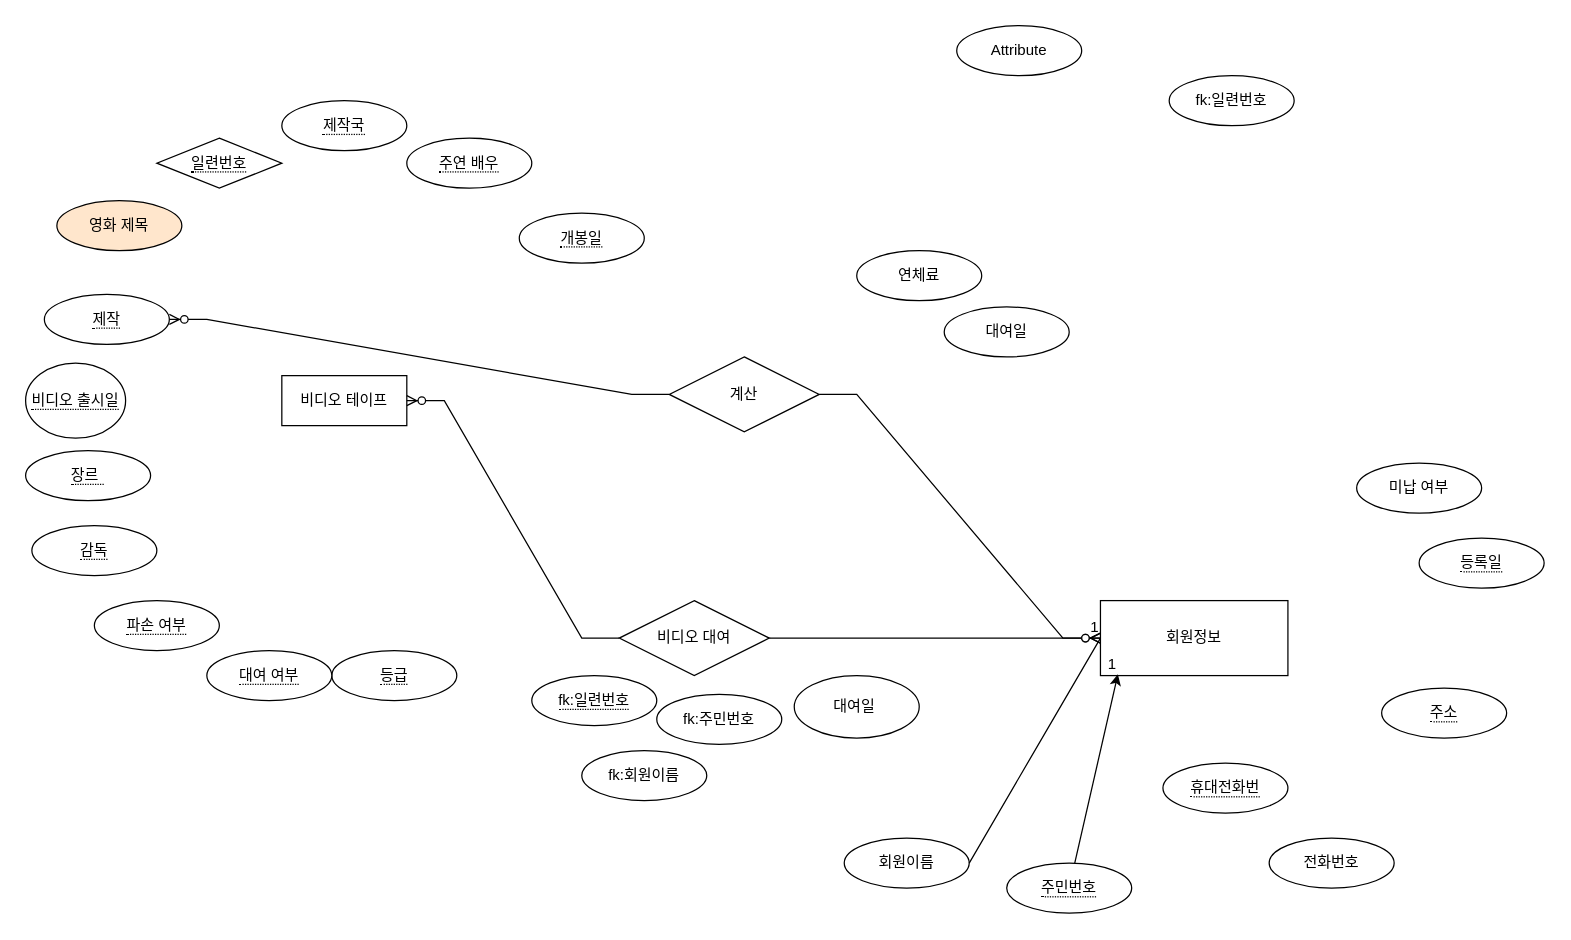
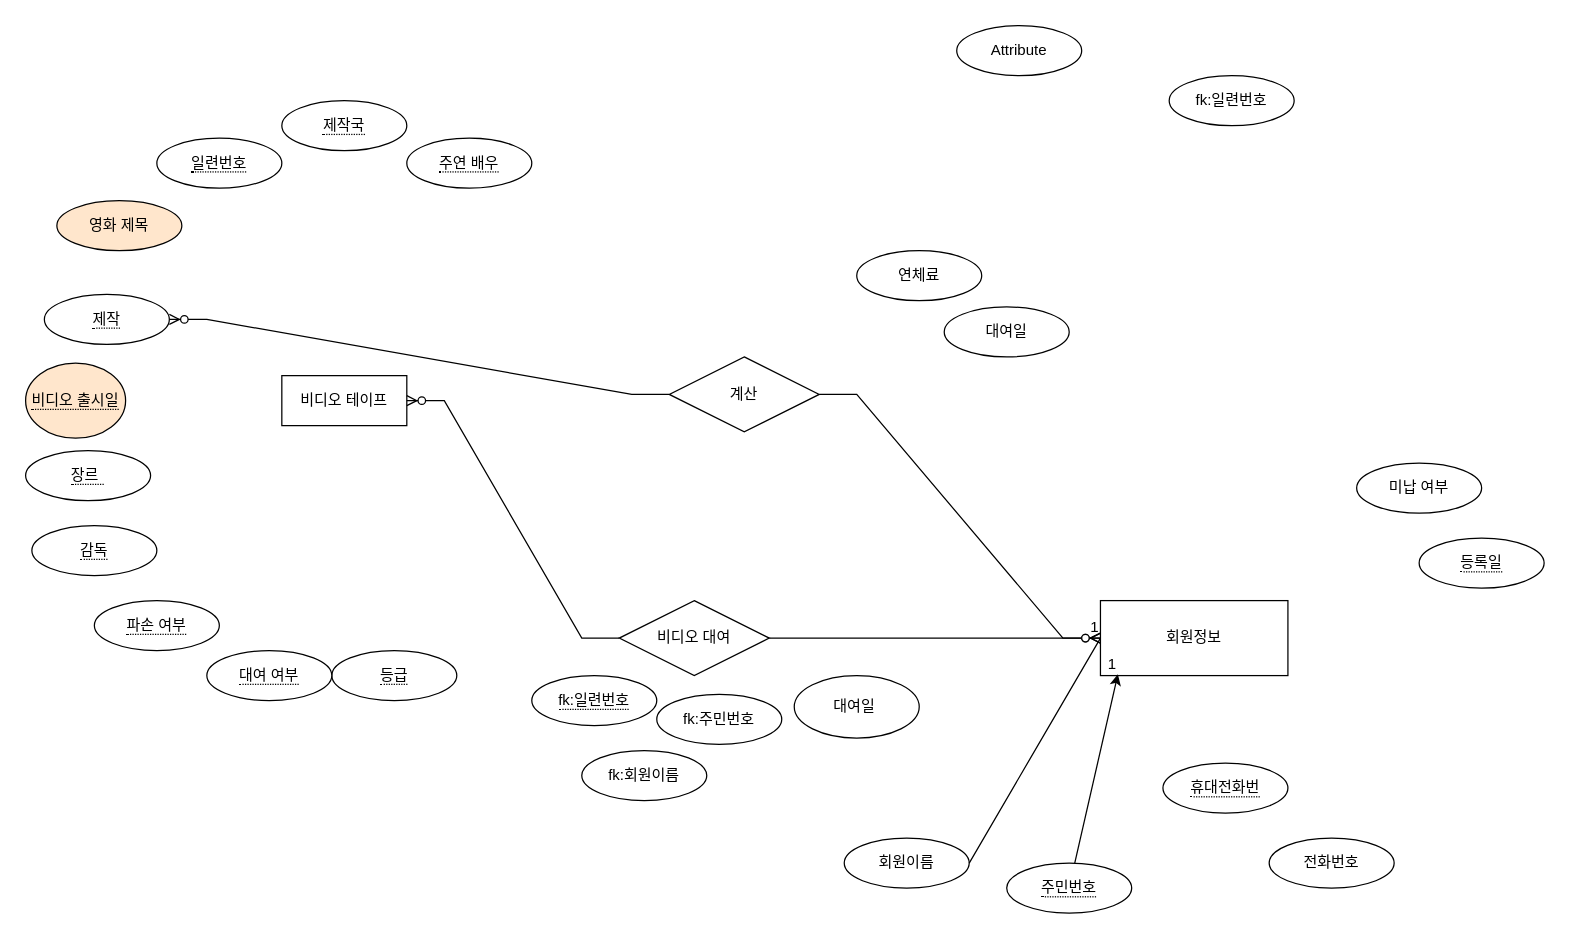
node "일련번호": shape diamond -> ellipse
node "개봉일": removed
node "비디오 출시일": fillcolor #ffffff -> #ffe6cc
node "주소": removed
